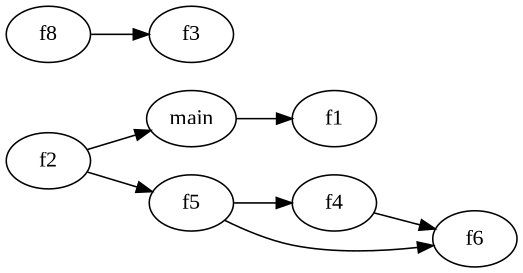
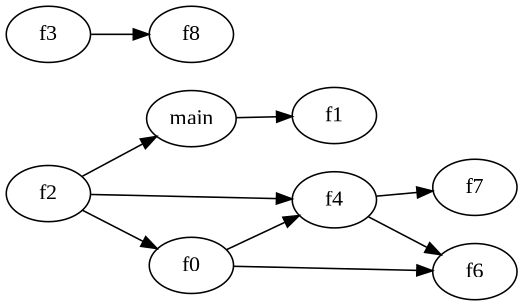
edge "f8" -> "f3": reversed
node "f7": added
edge "f2" -> "f4": added
node "f5": label "f5" -> "f0"
